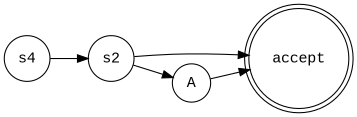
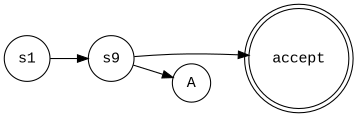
node "s4": label "s4" -> "s1"
node "s2": label "s2" -> "s9"
edge "A" -> "accept": removed
